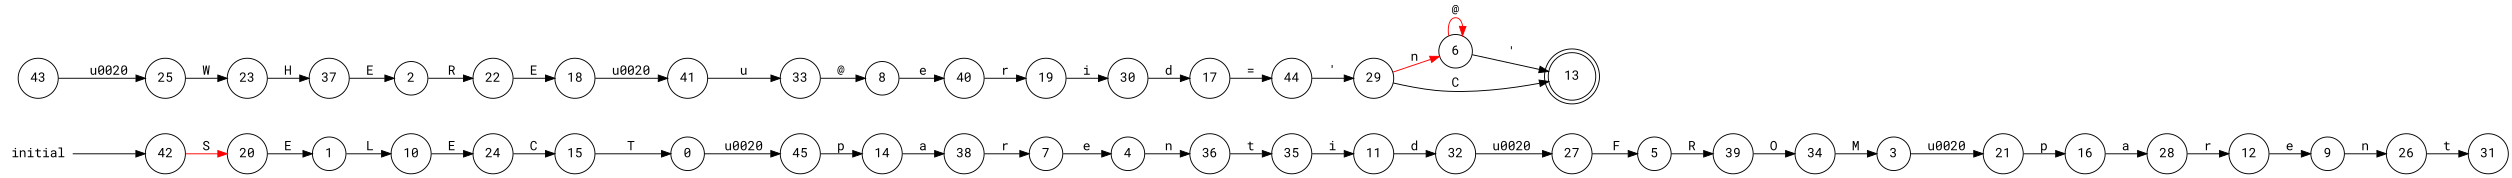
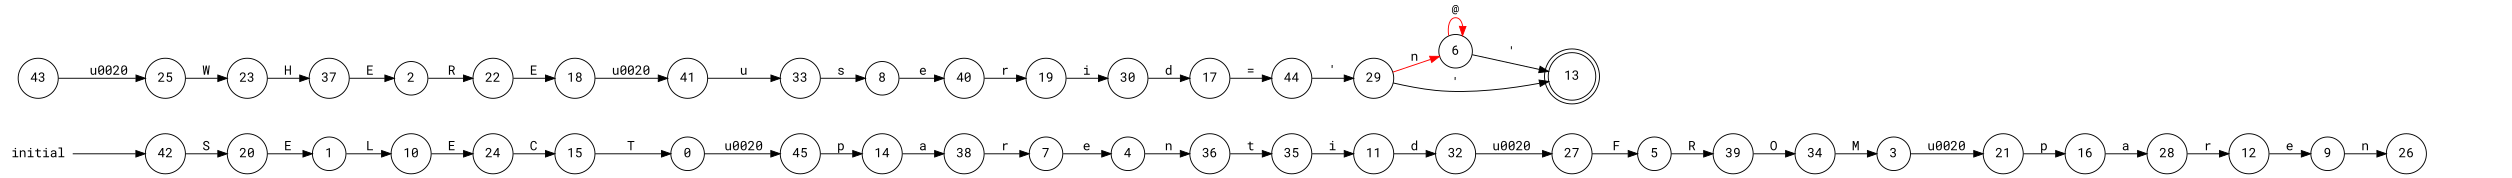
edge "33" -> "8": label "@" -> "s"
edge "29" -> "13": label "C" -> "'"
edge "42" -> "20": color red -> black
node "31": removed
